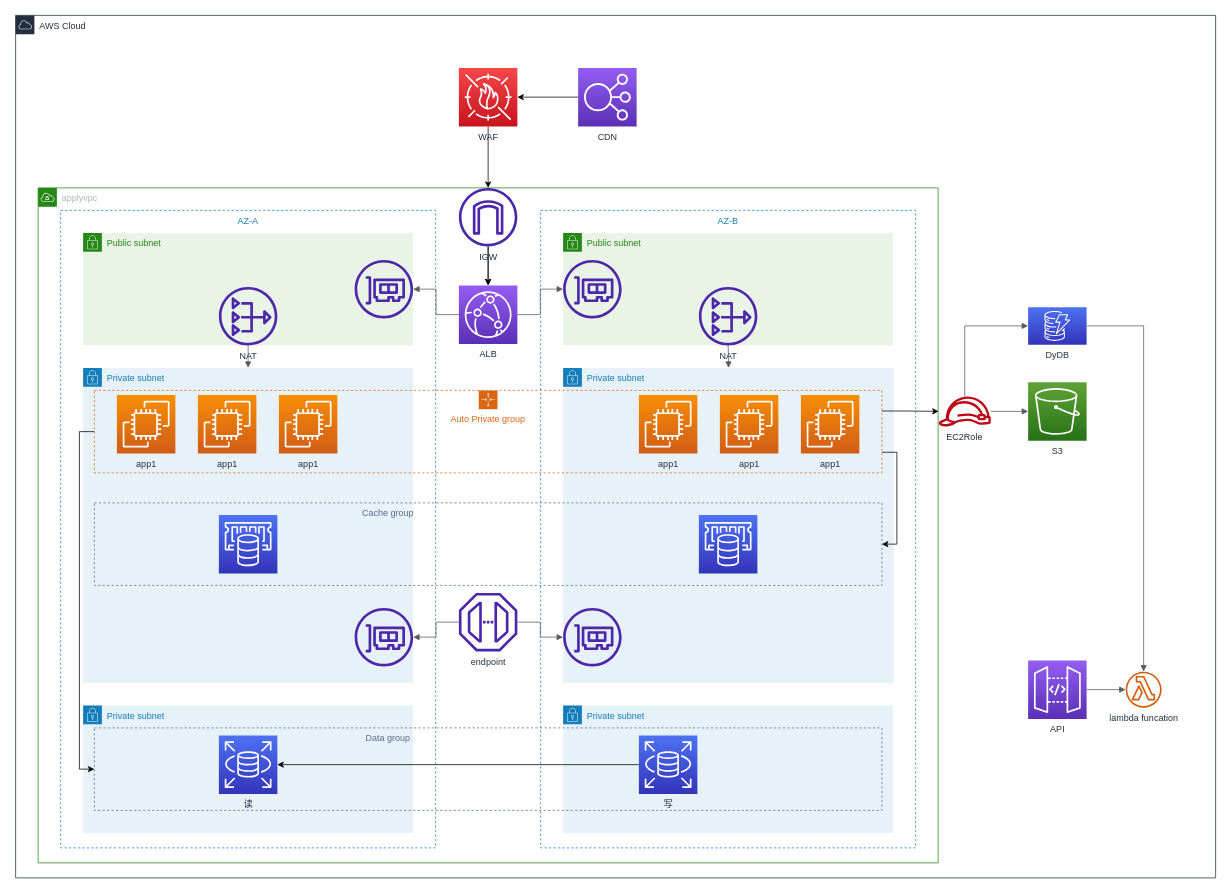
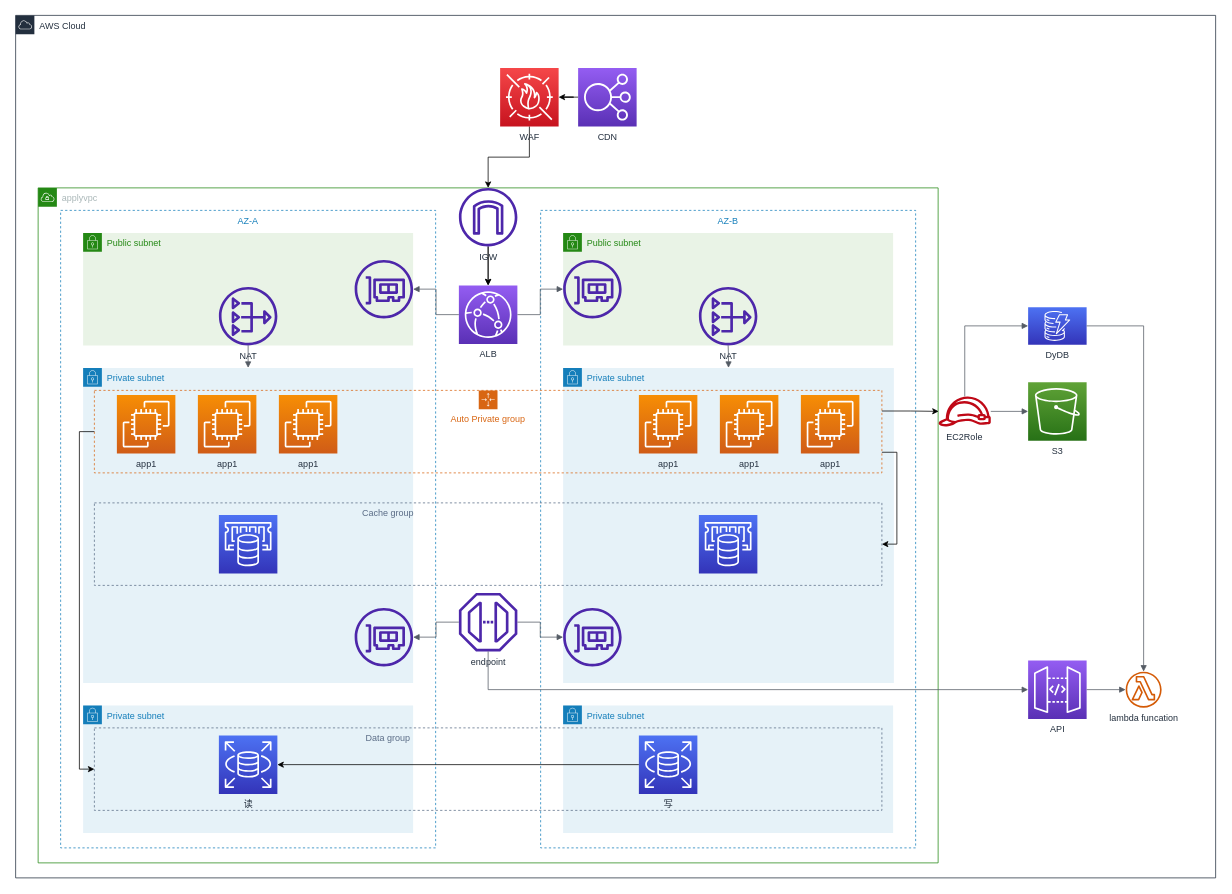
node "WAF": moved (488, 97) -> (529, 97)
edge "endpoint" -> "API": added
